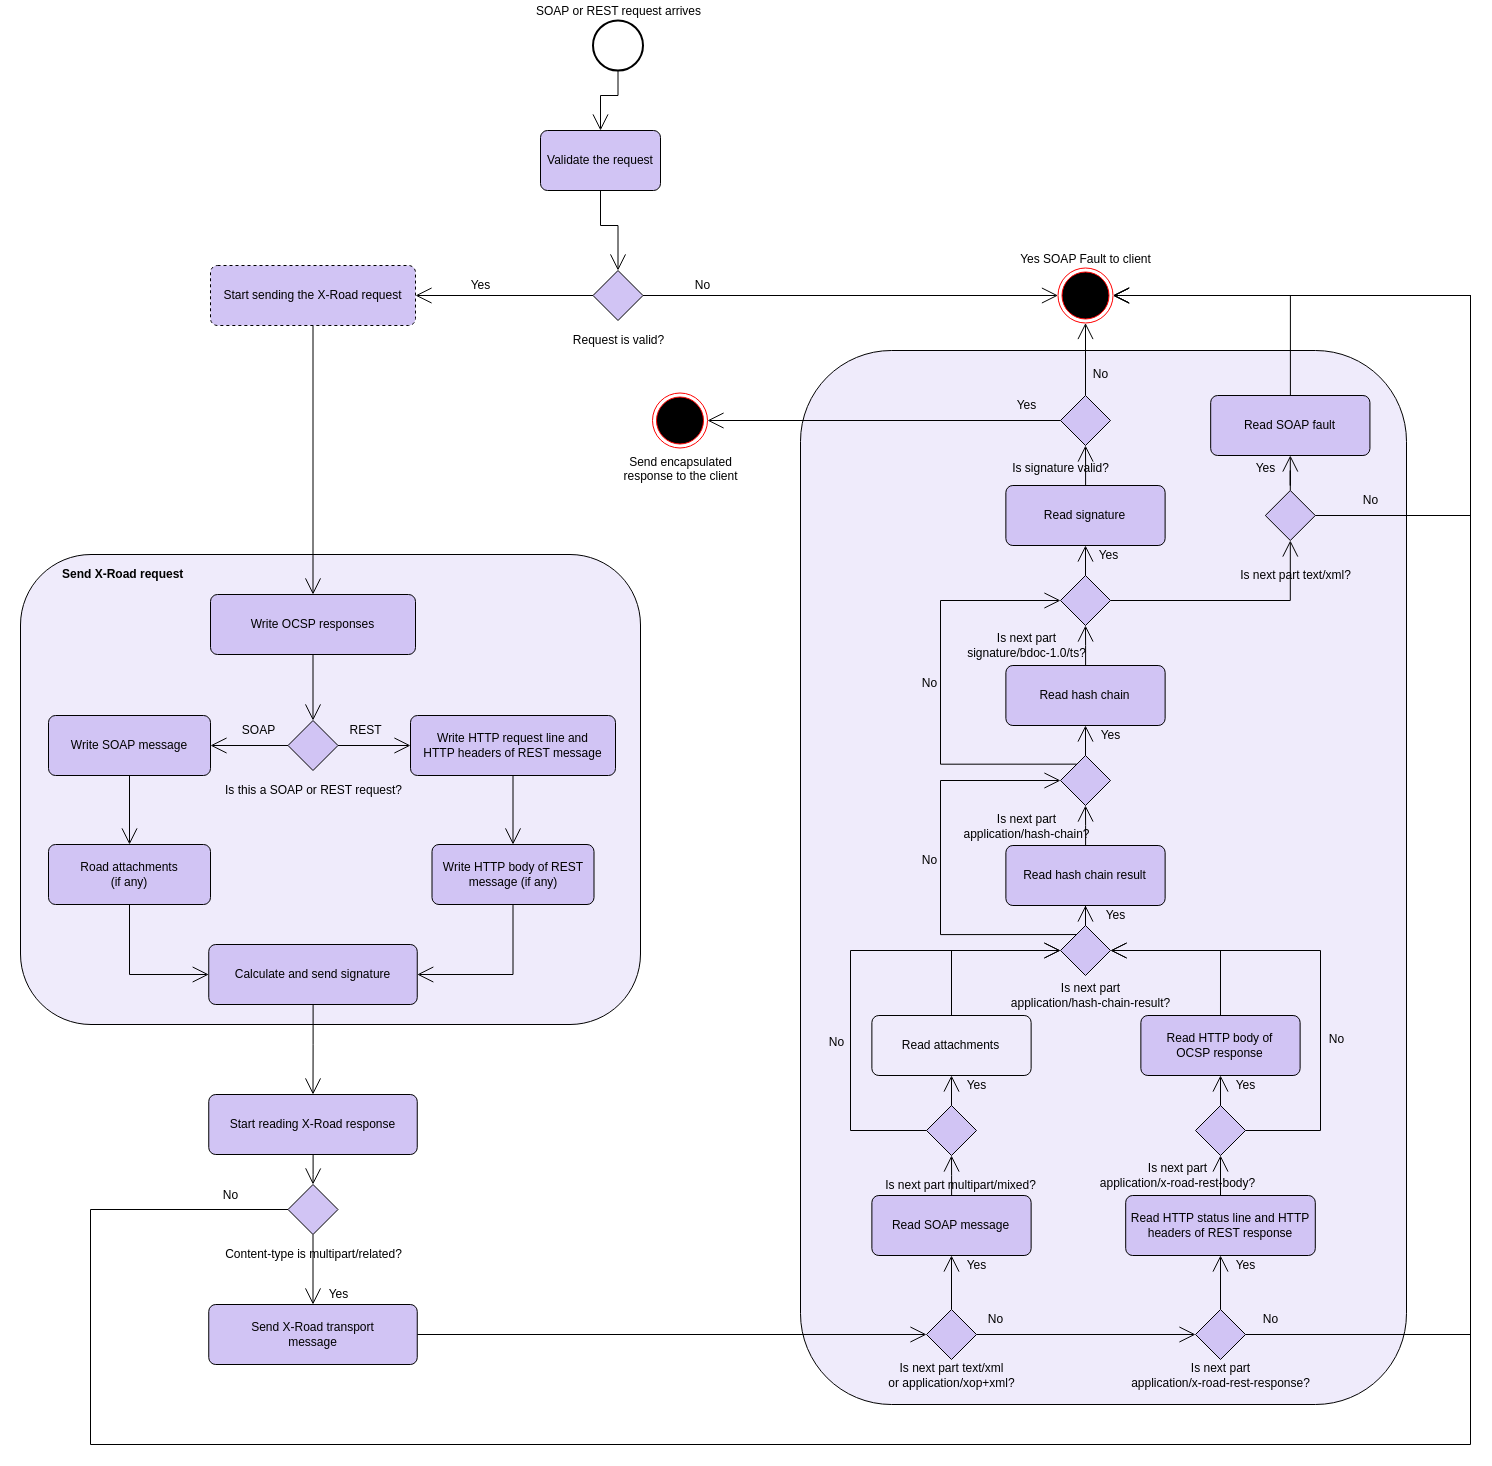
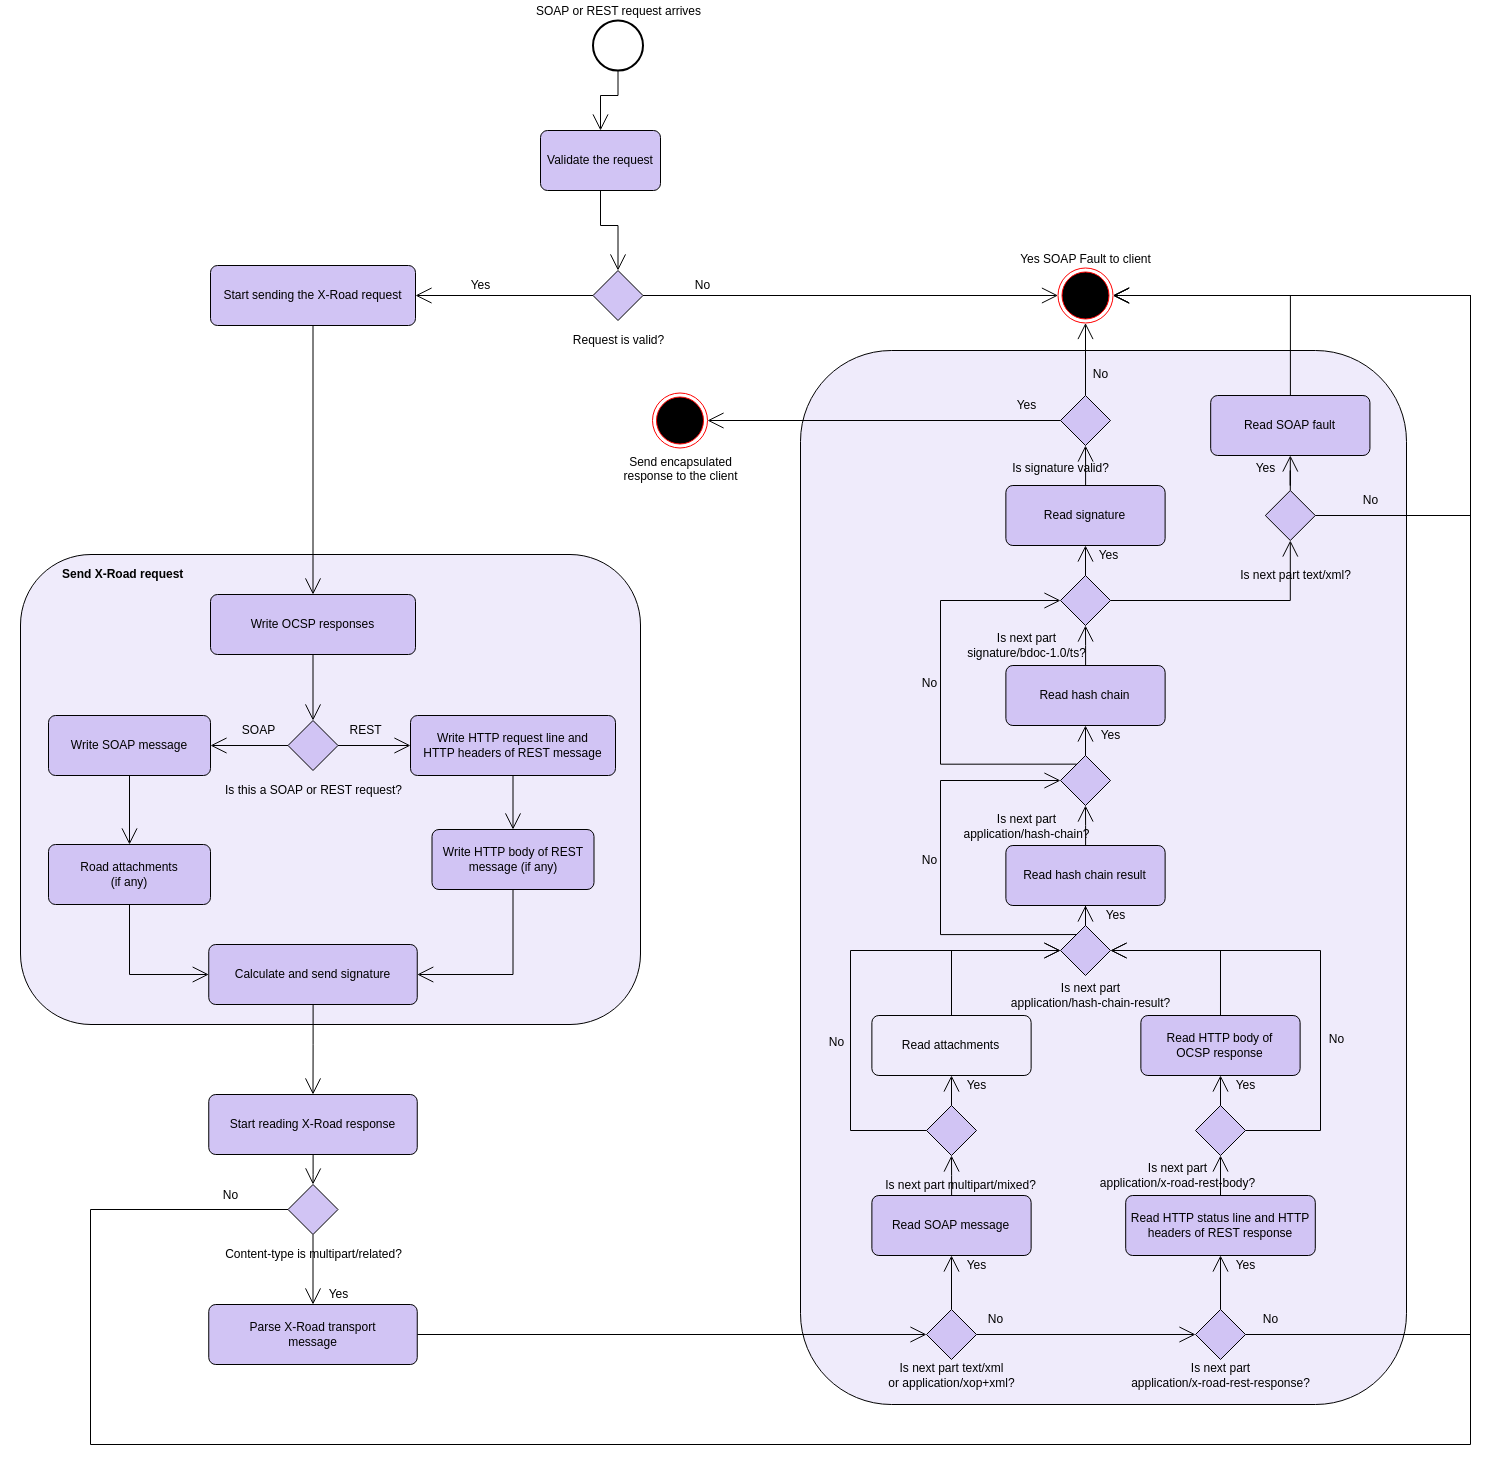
node "Start sending the X-Road request": style dashed -> solid
node "Write HTTP body of REST message (if any)": moved (513, 875) -> (513, 860)
node "Send X-Road transport message": label "Send X-Road transport message" -> "Parse X-Road transport message"
